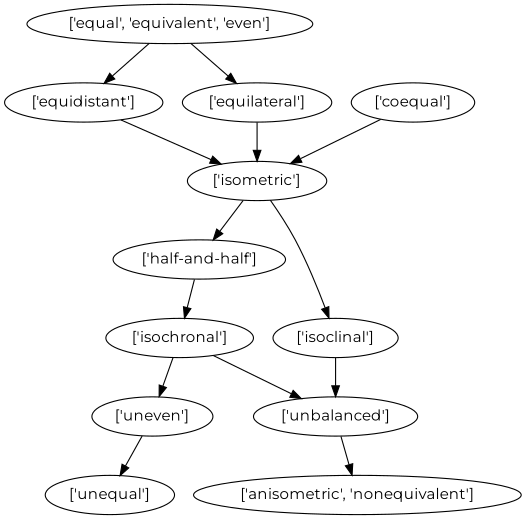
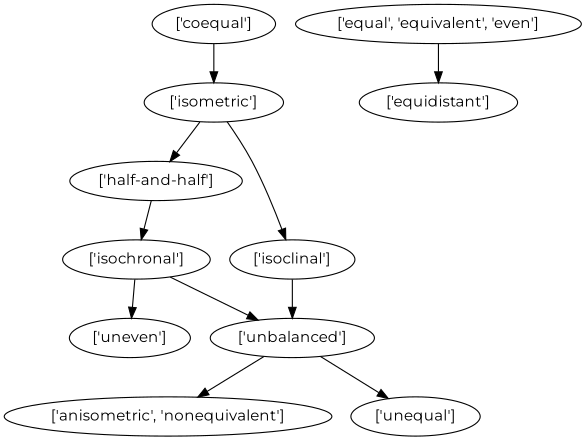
node "['equilateral']": removed
edge "['equidistant']" -> "['isometric']": removed
edge "['uneven']" -> "['unequal']": now "['unbalanced']" -> "['unequal']"
